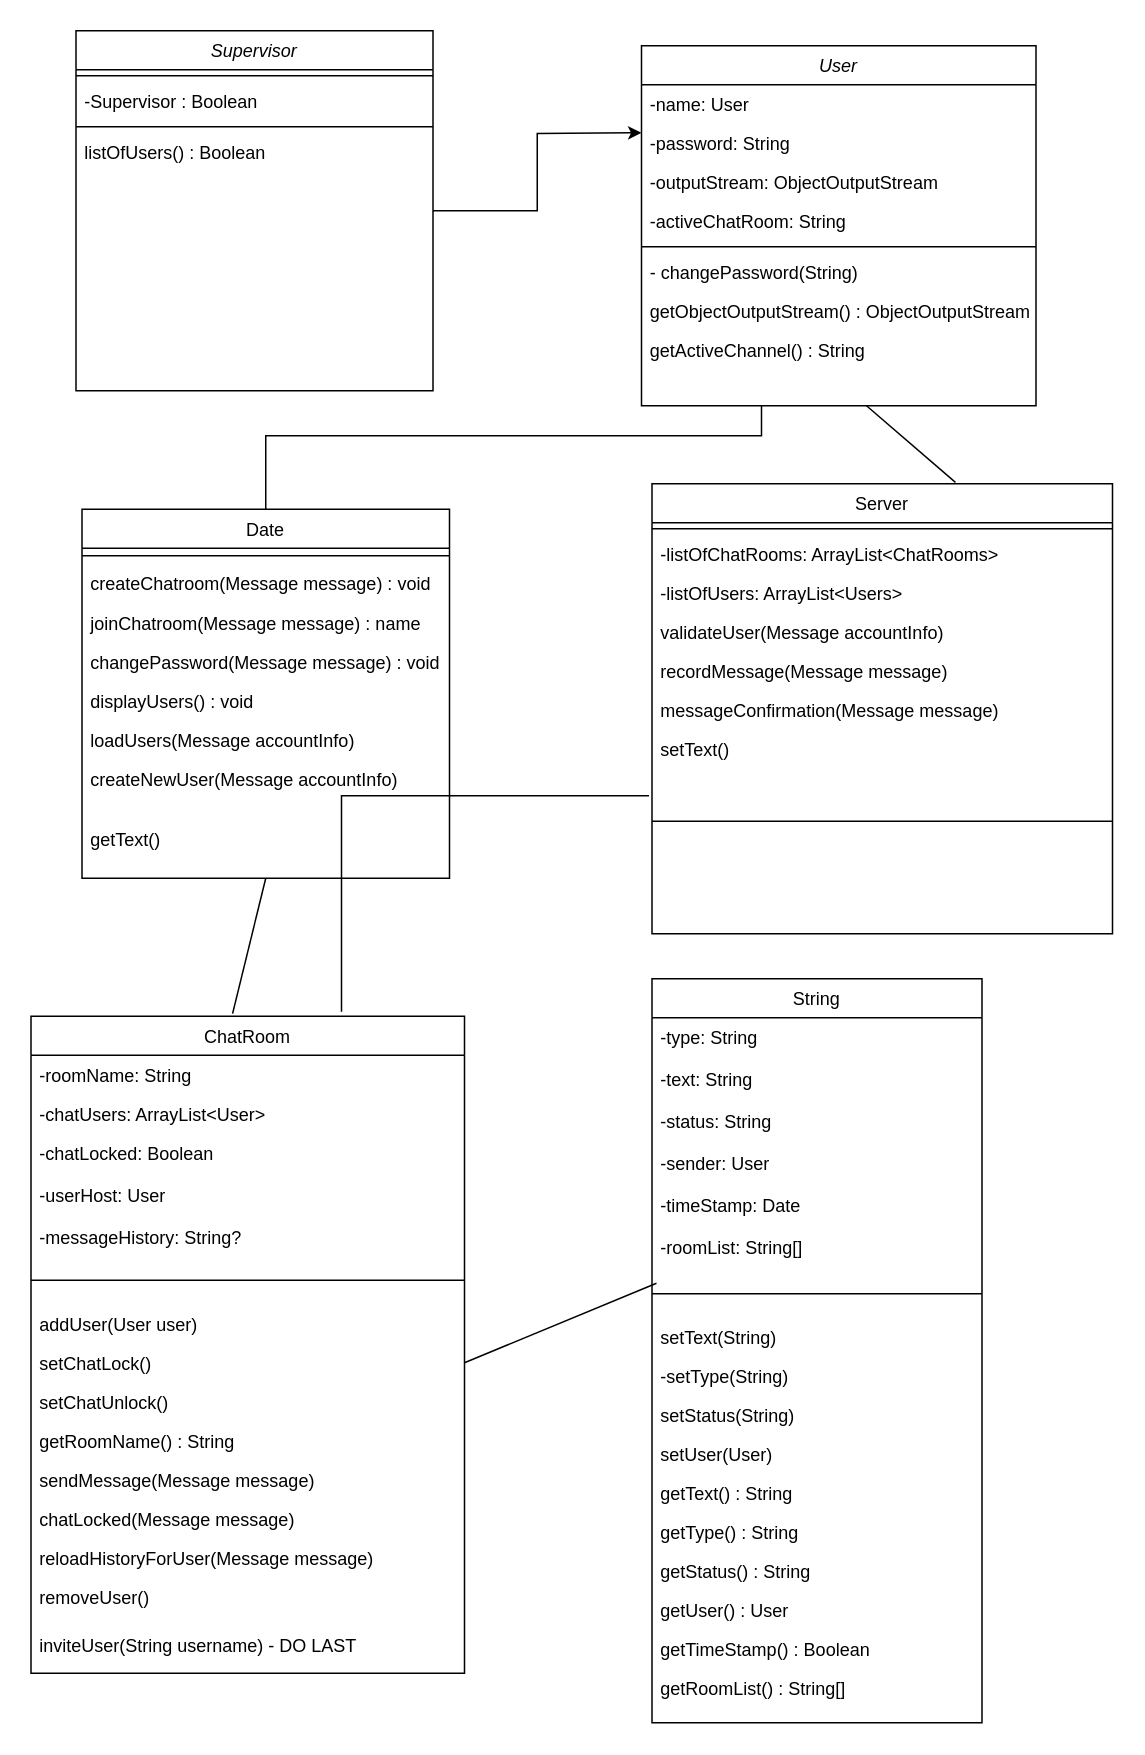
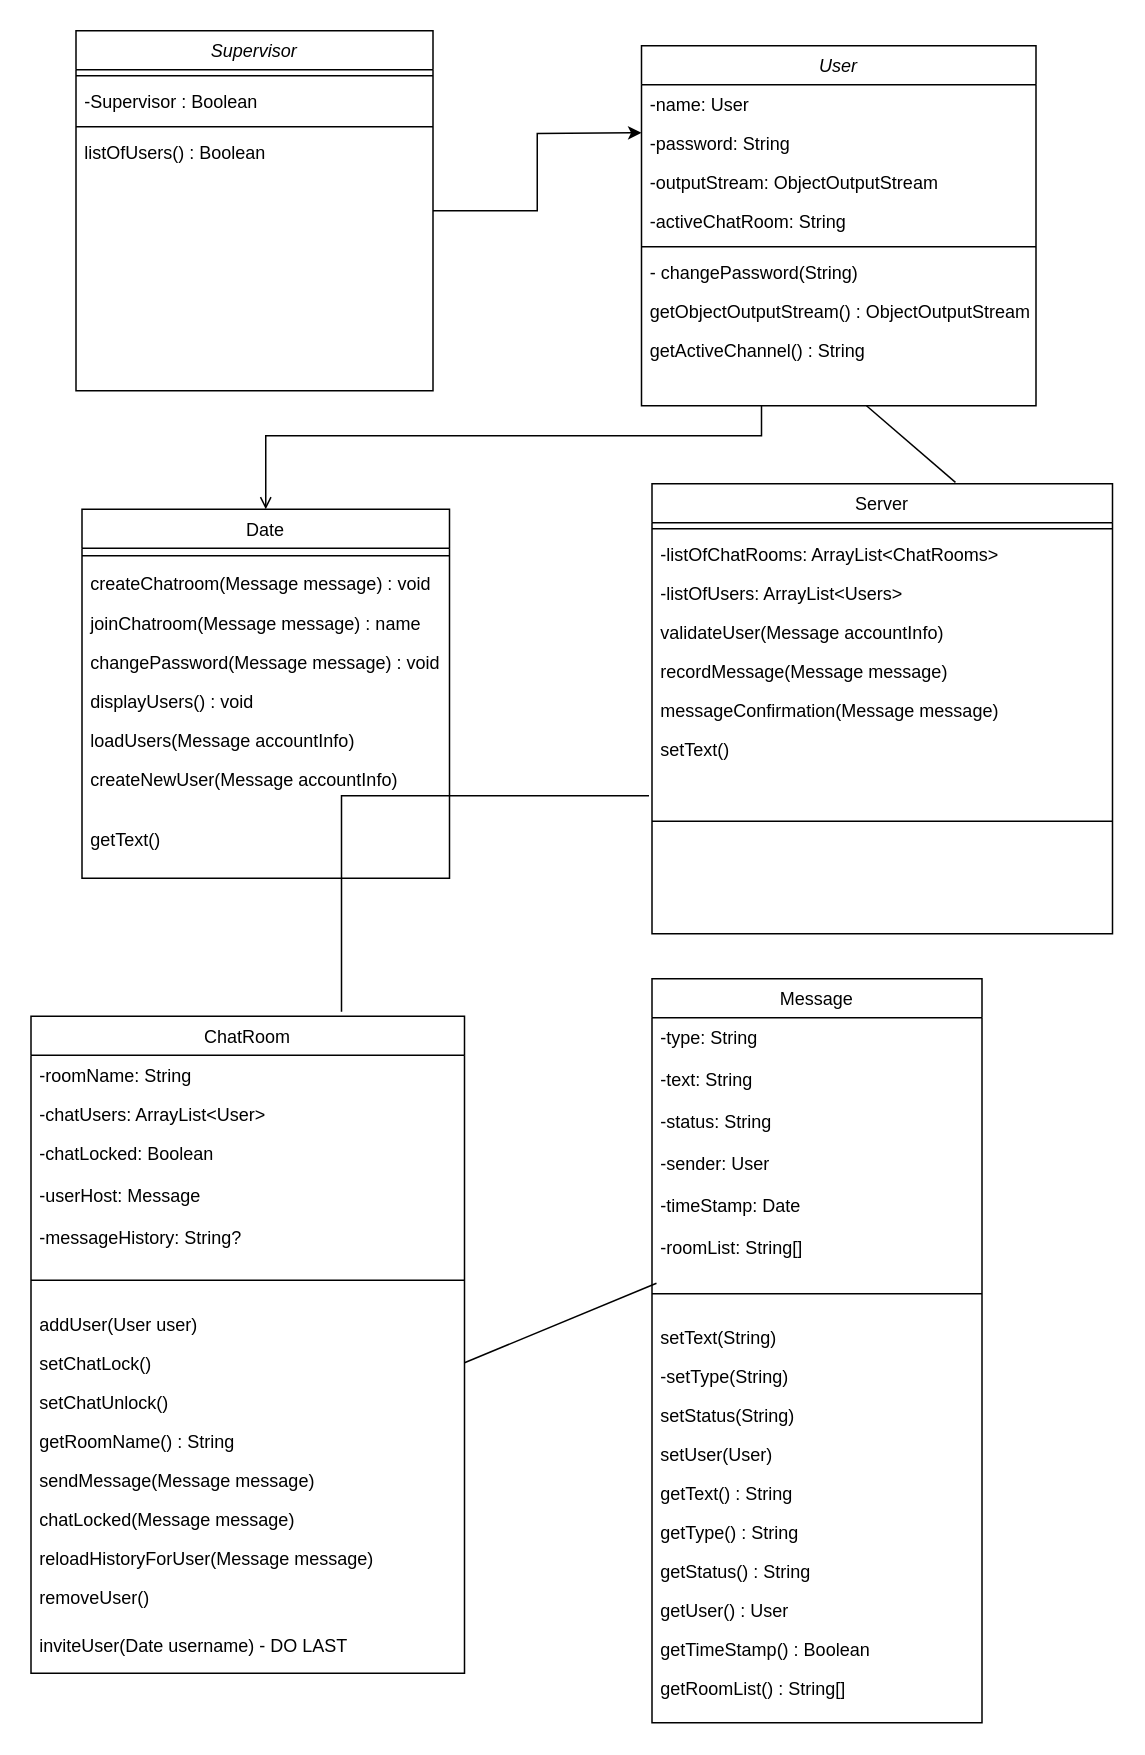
edge "User" -- "Date": arrowhead none -> open
edge "Date" -- "ChatRoom": removed
node "String": label "String" -> "Message"
node "-userHost: User": label "-userHost: User" -> "-userHost: Message"
node "inviteUser(String username) - DO LAST": label "inviteUser(String username) - DO LAST" -> "inviteUser(Date username) - DO LAST"
